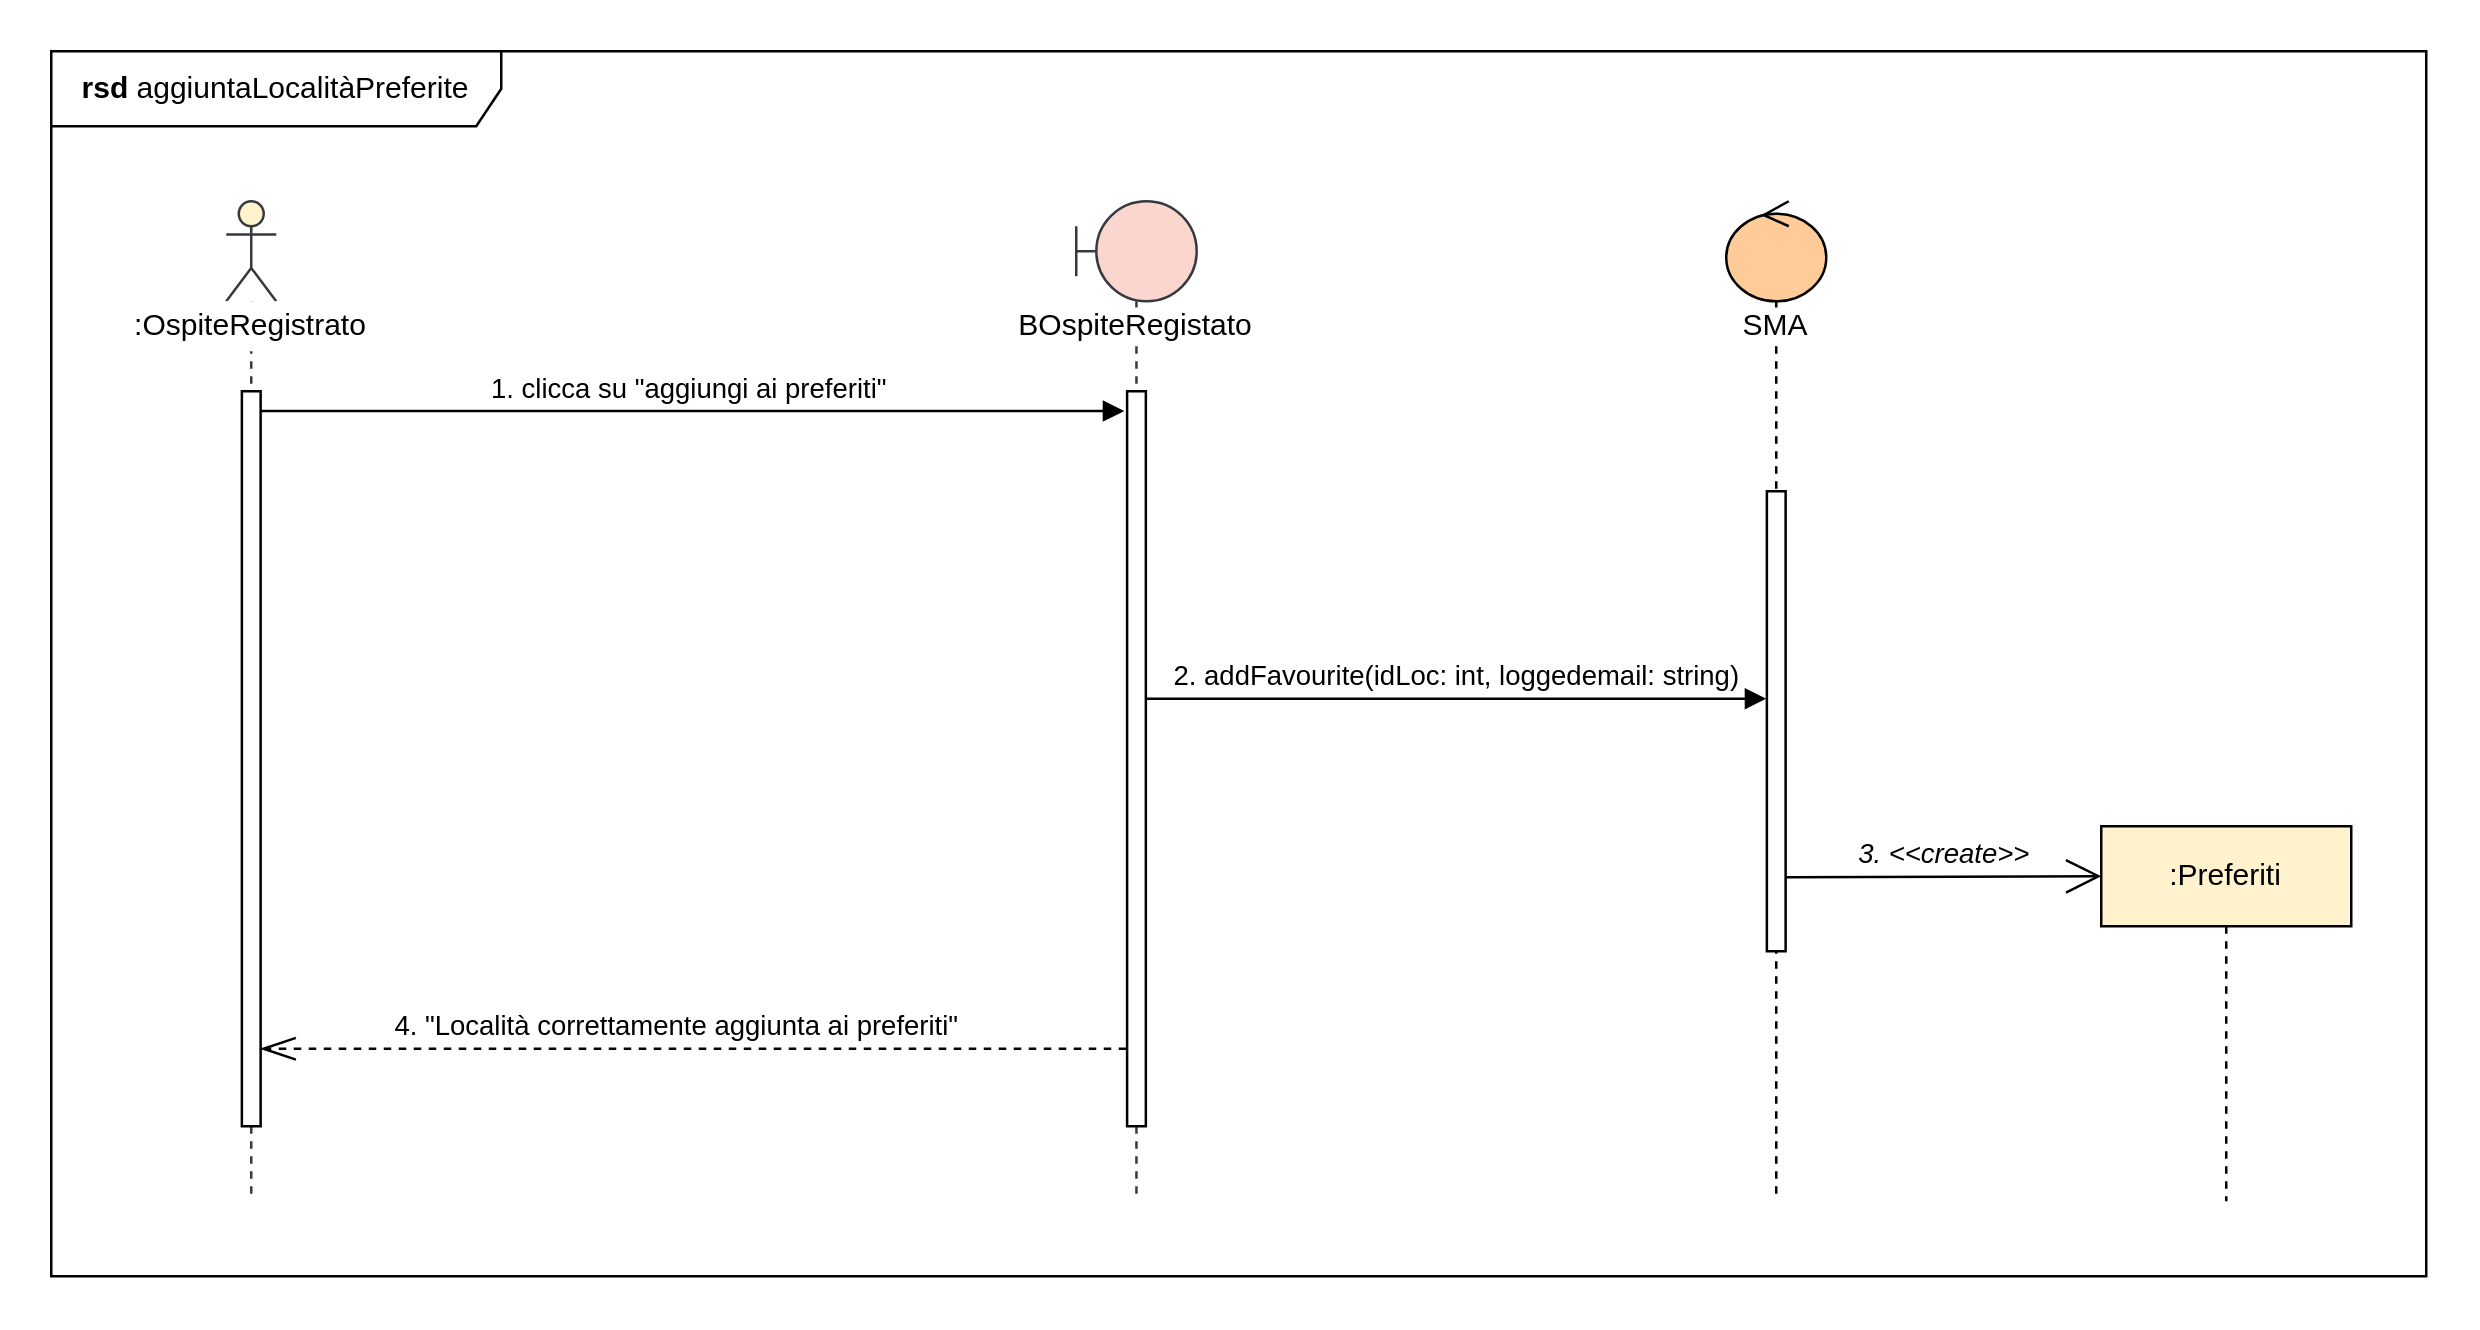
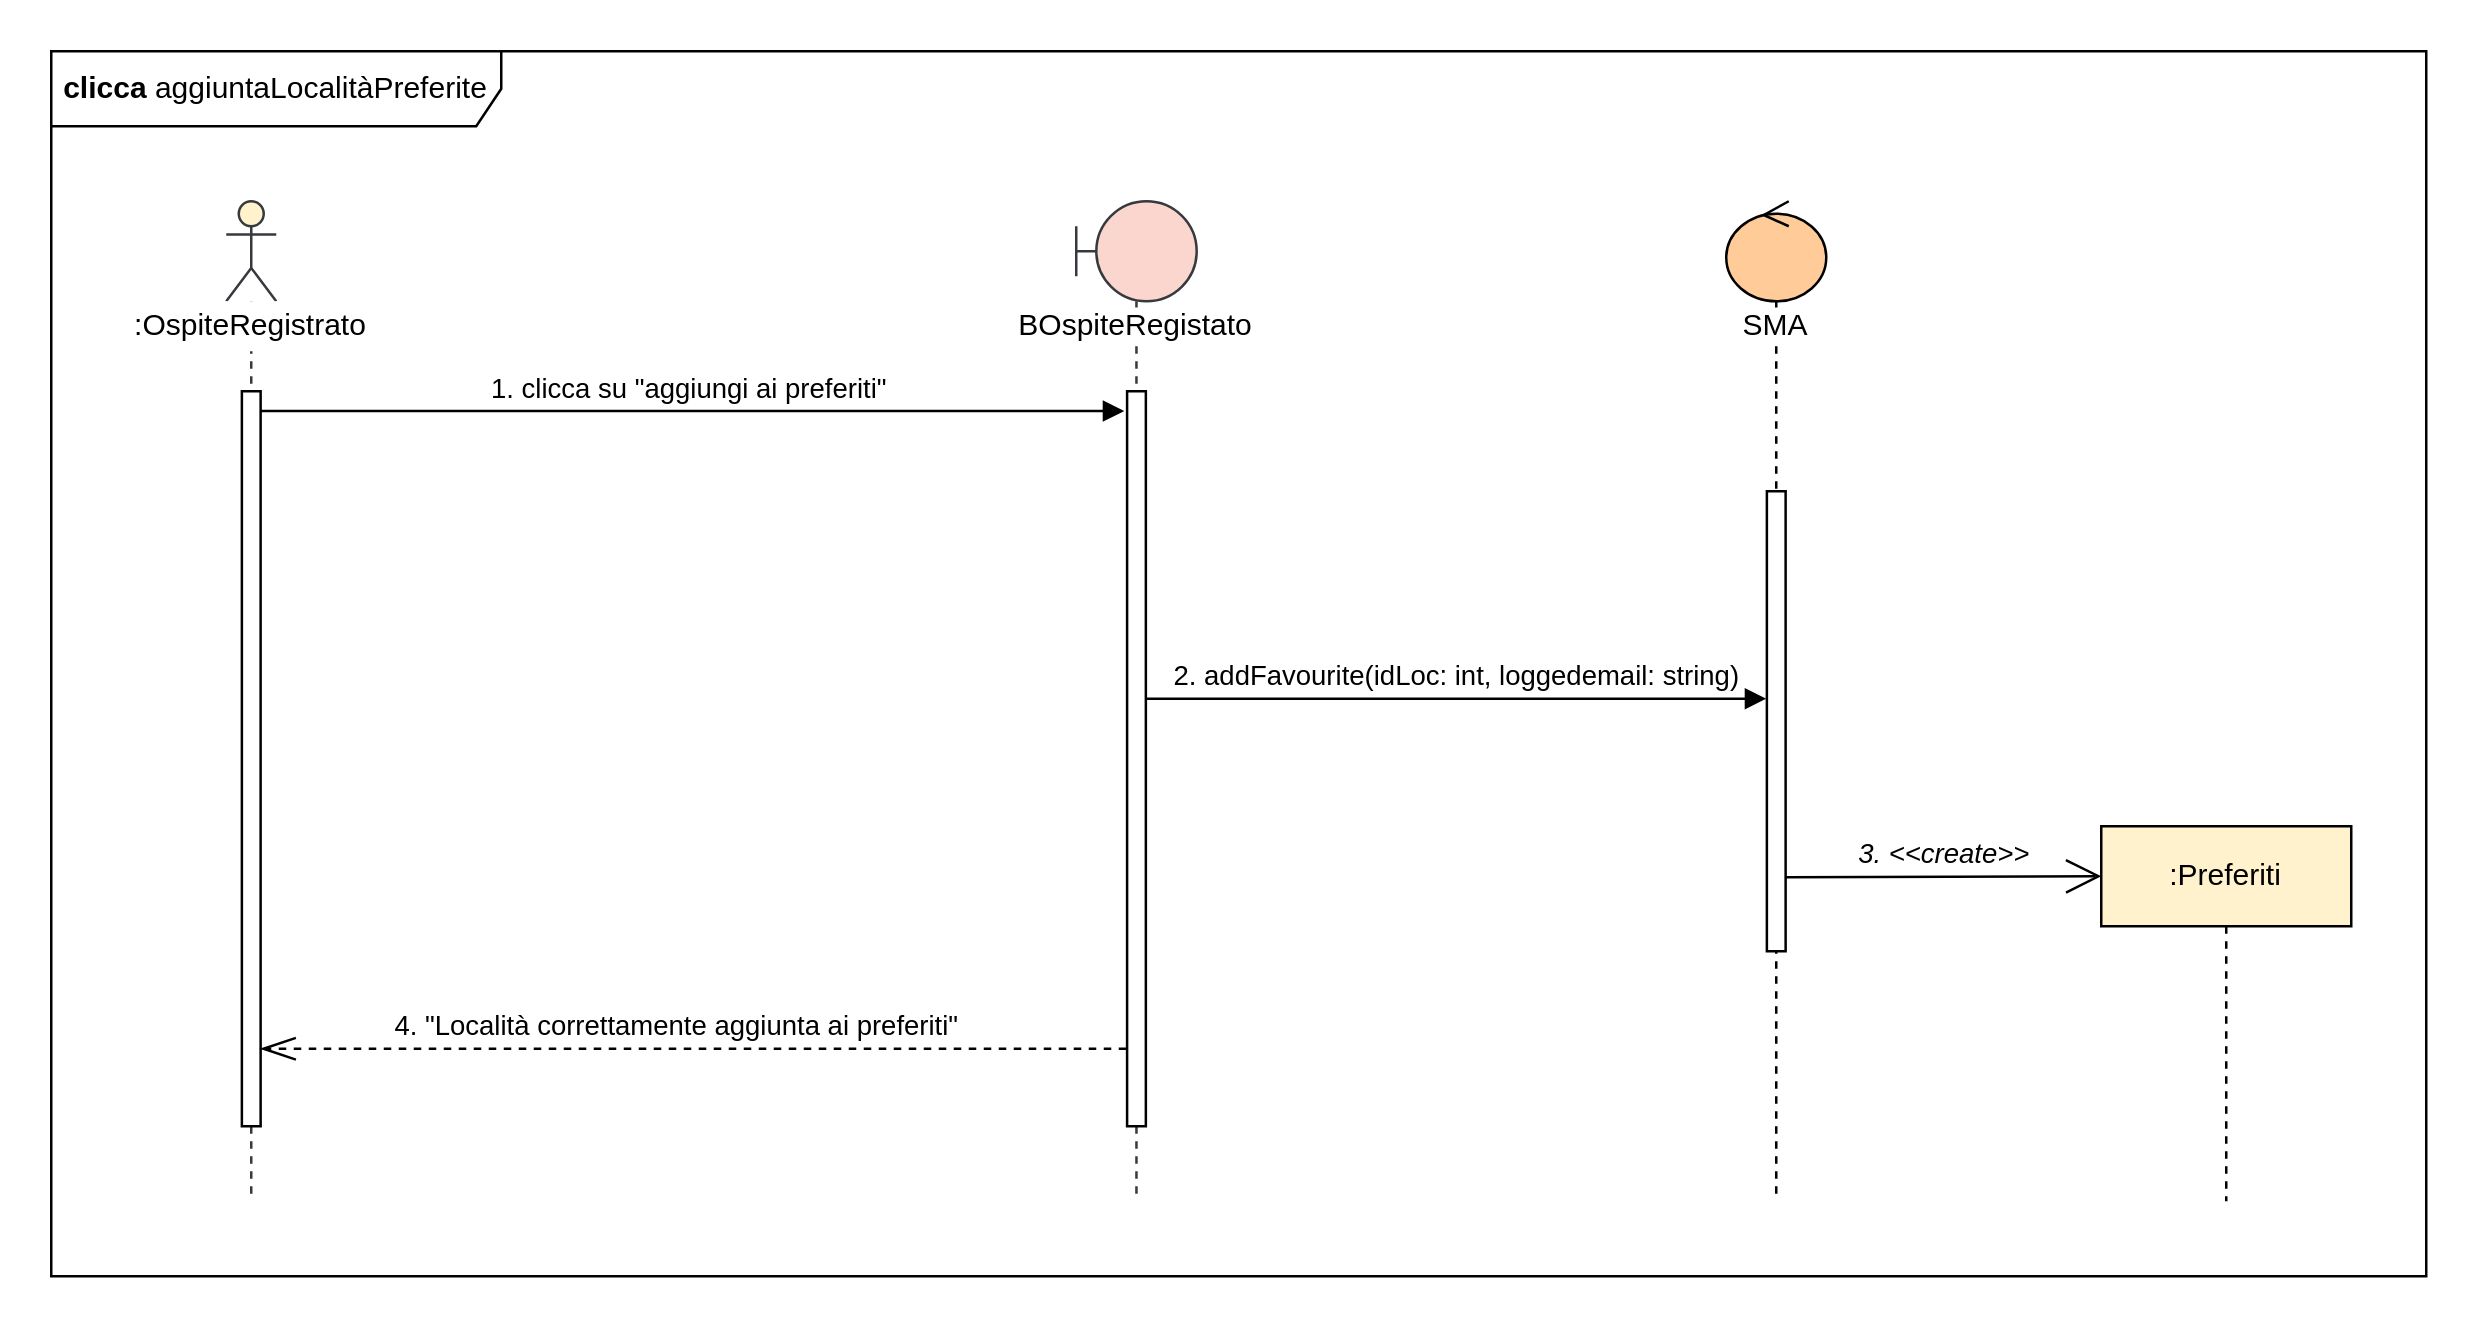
node "rsd aggiuntaLocalitàPreferite": label "rsd aggiuntaLocalitàPreferite" -> "clicca aggiuntaLocalitàPreferite"
